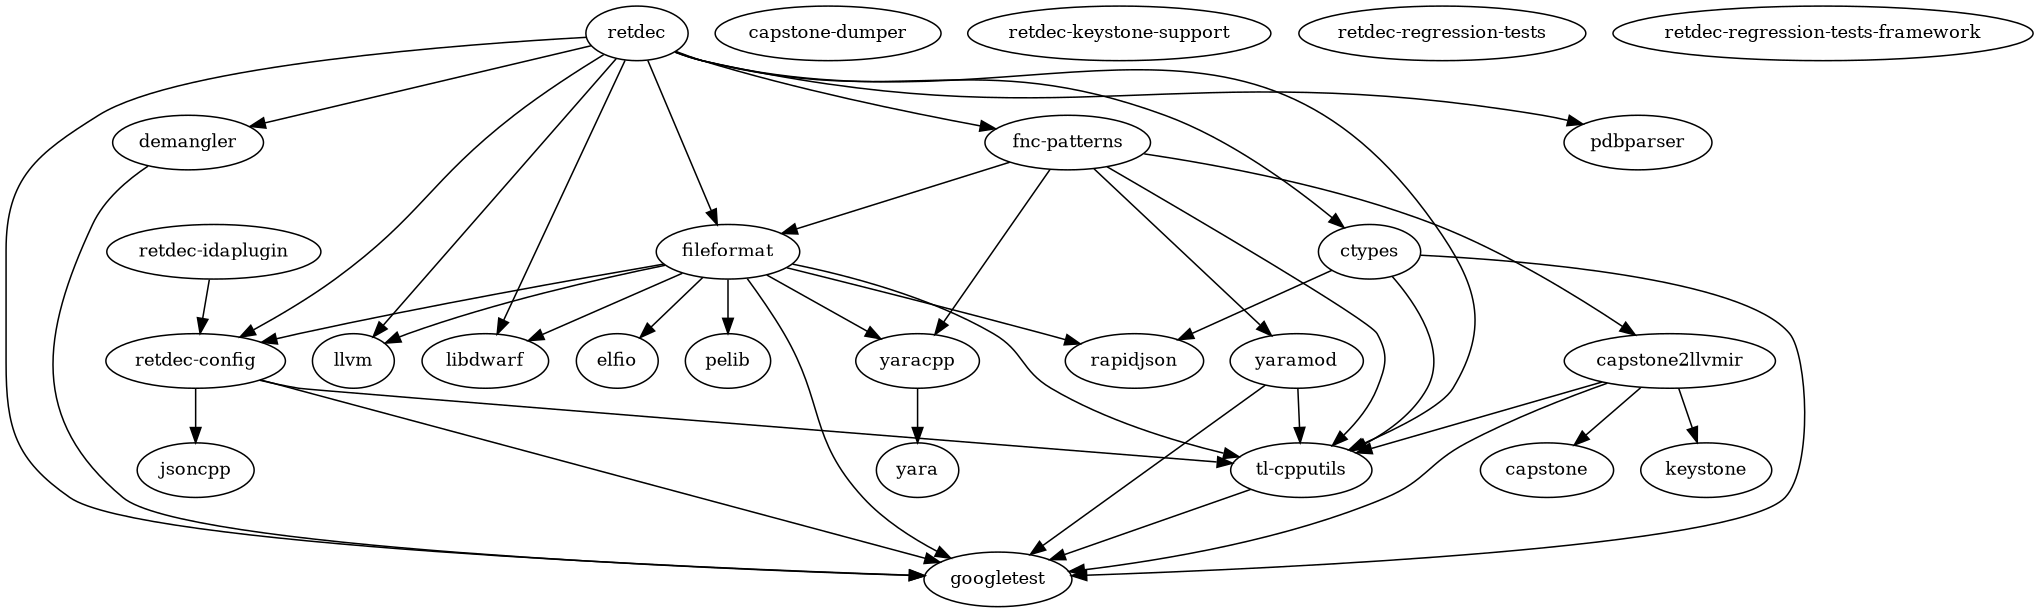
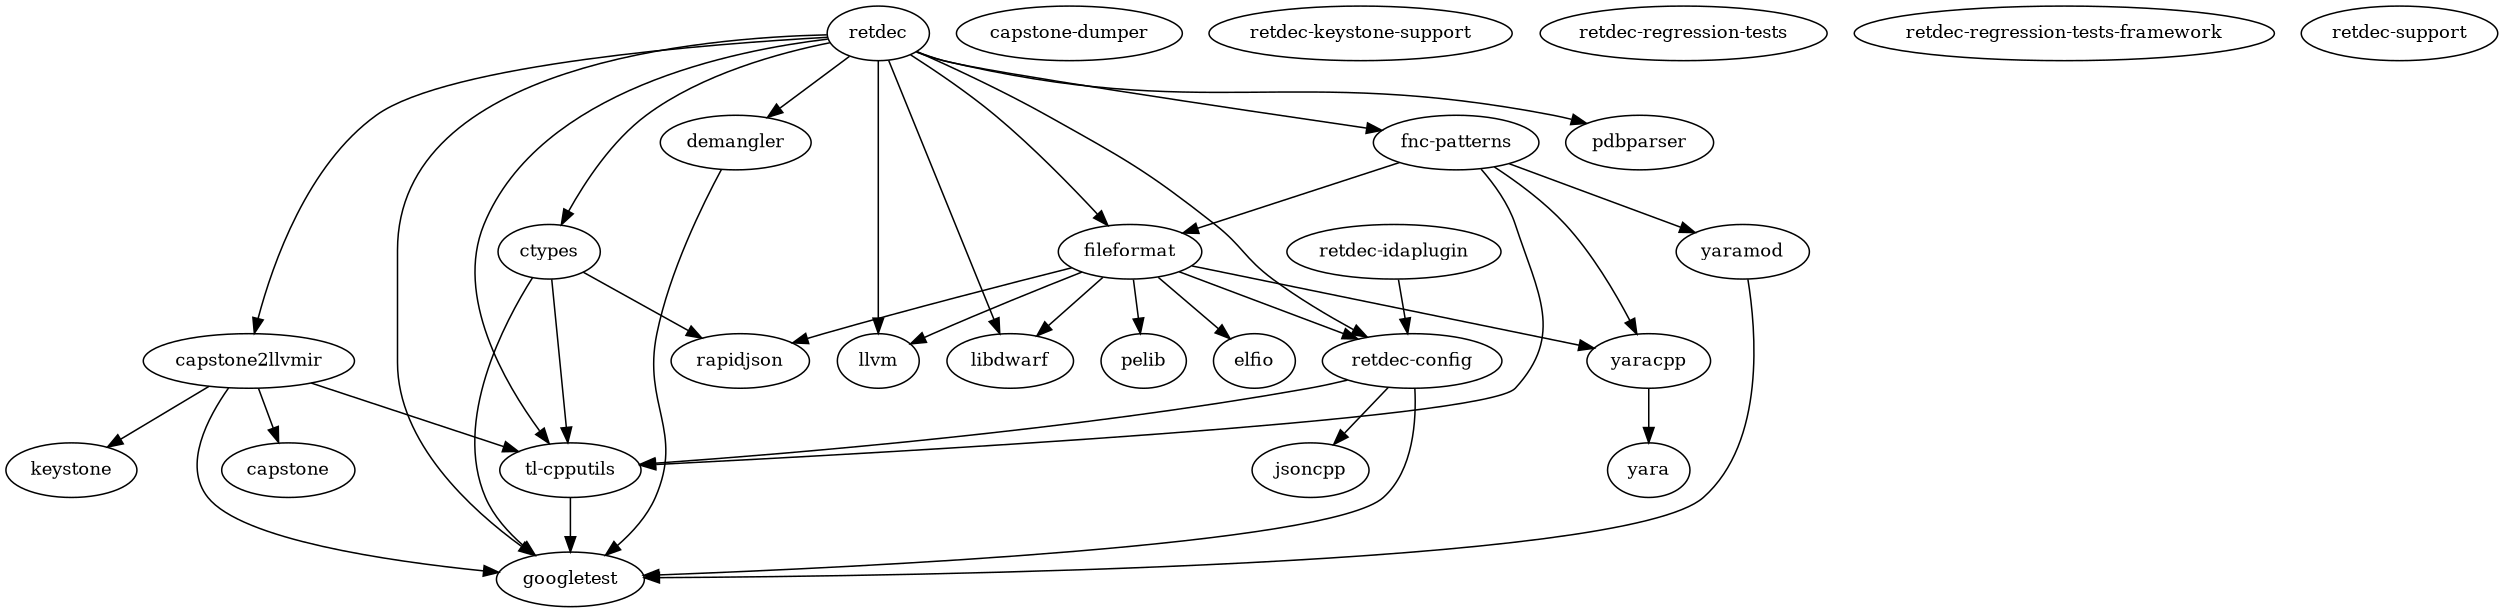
node "retdec-support": added
edge "fnc-patterns" -> "capstone2llvmir": now "retdec" -> "capstone2llvmir"
edge "fileformat" -> "tl-cpputils": removed
edge "yaramod" -> "tl-cpputils": removed
edge "fileformat" -> "googletest": removed
